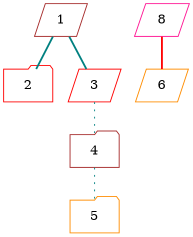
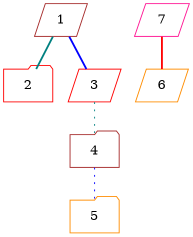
node "8": label "8" -> "7"
edge "1" -- "3": color teal -> blue
edge "4" -- "5": color teal -> blue
